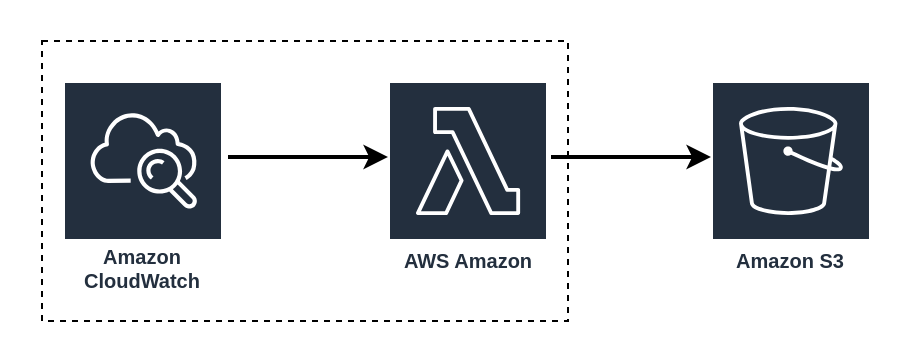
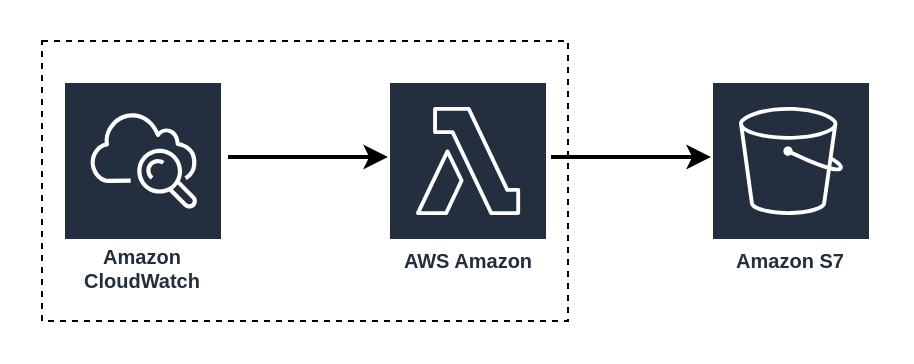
node "Amazon S3": label "Amazon S3" -> "Amazon S7"
